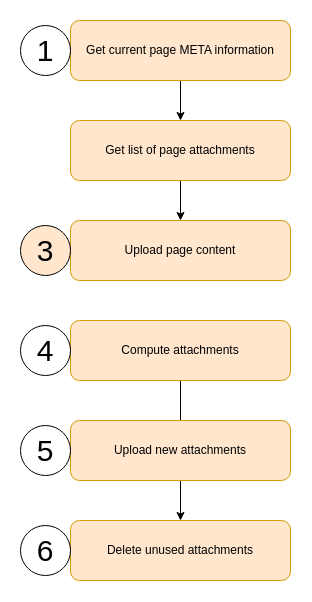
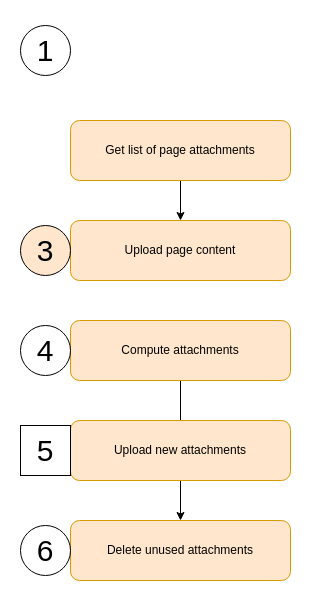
node "Get current page META information": removed
edge "Get current page META information" -> "Get list of page attachments": removed
node "5": shape ellipse -> rectangle
